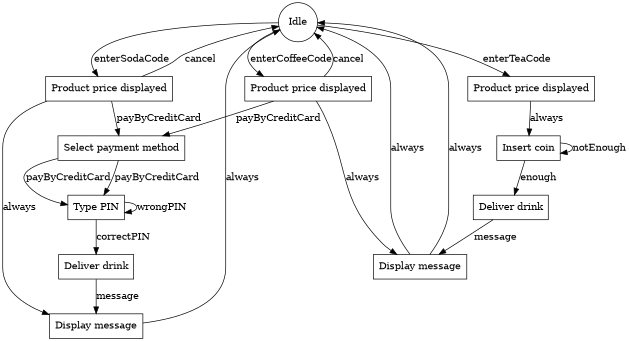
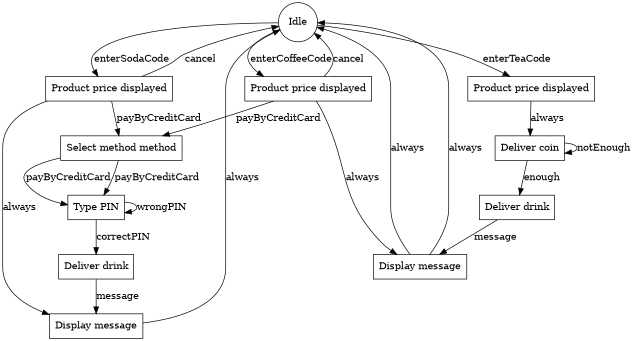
node "Select payment method": label "Select payment method" -> "Select method method"
node "Insert coin": label "Insert coin" -> "Deliver coin"
